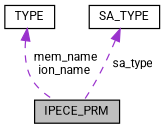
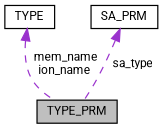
node "SA_TYPE": label "SA_TYPE" -> "SA_PRM"
node "IPECE_PRM": label "IPECE_PRM" -> "TYPE_PRM"
